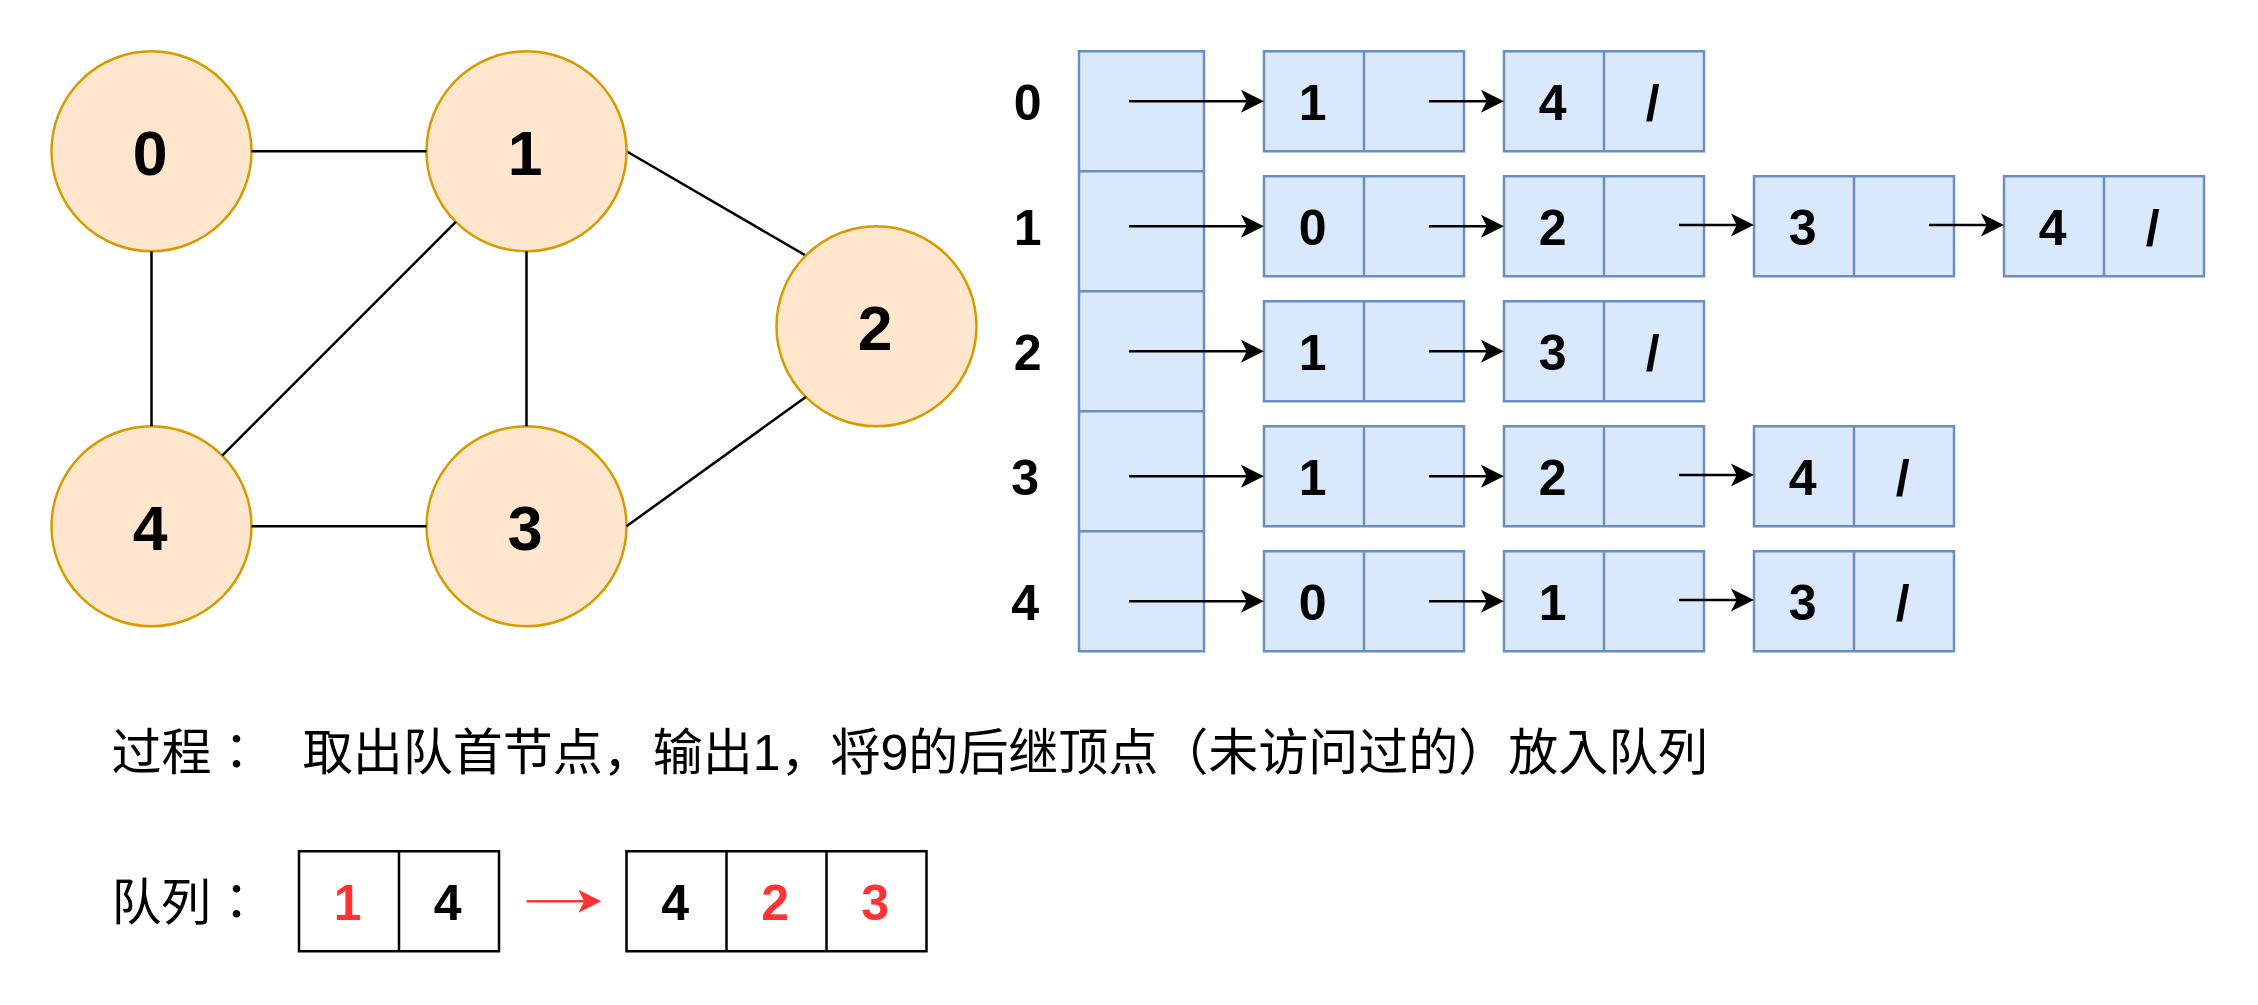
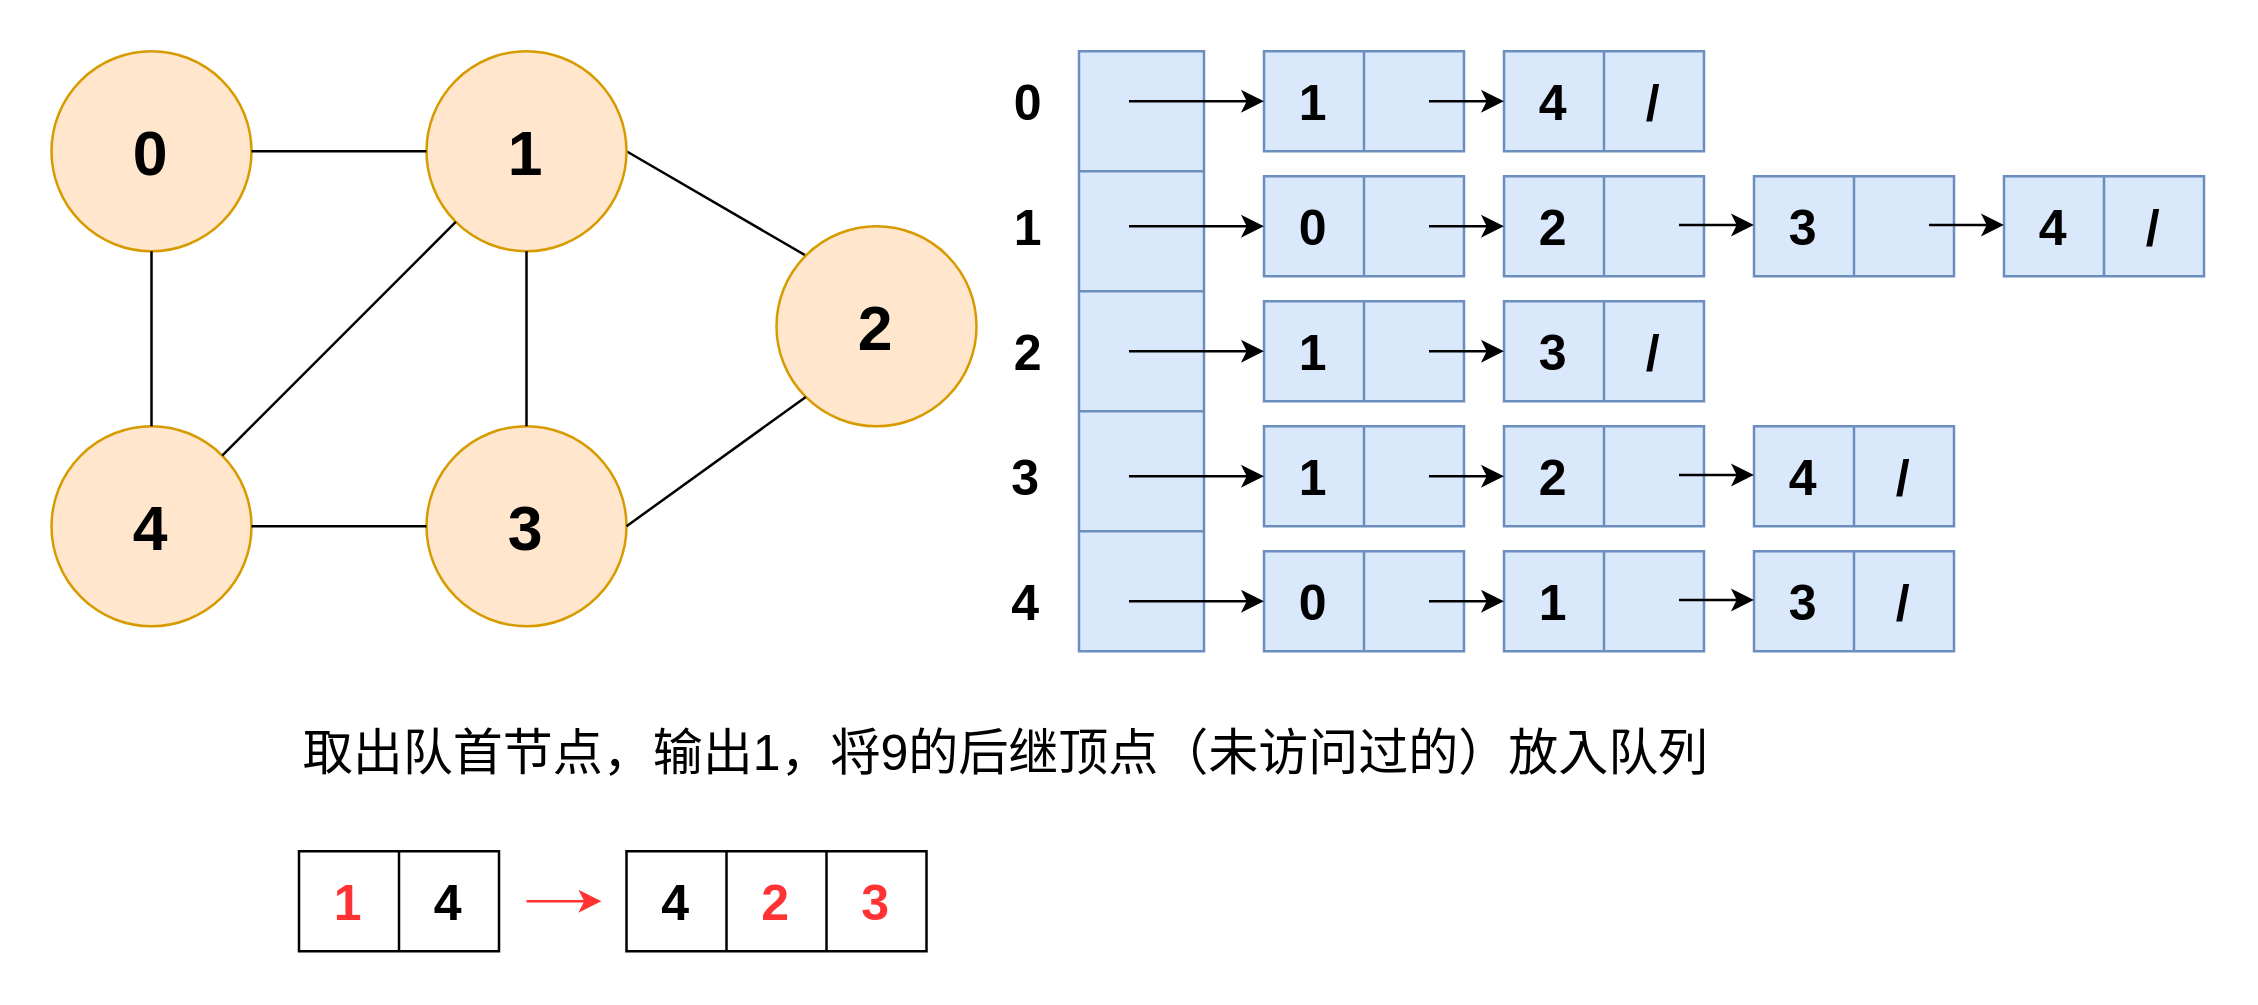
node "过程：": removed
node "队列：": removed
